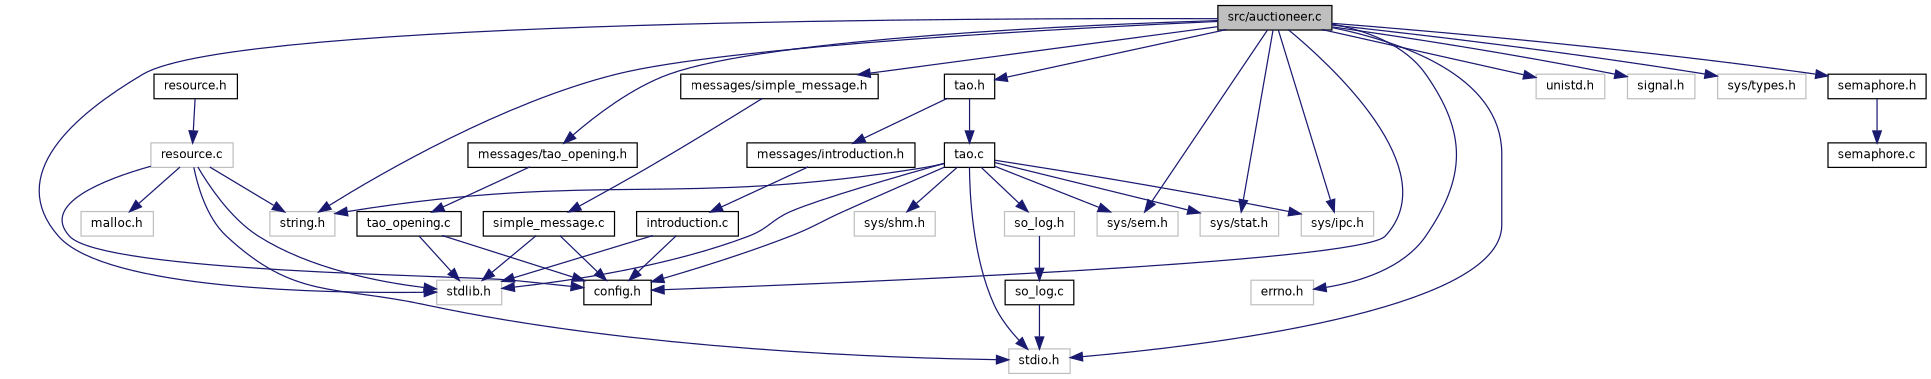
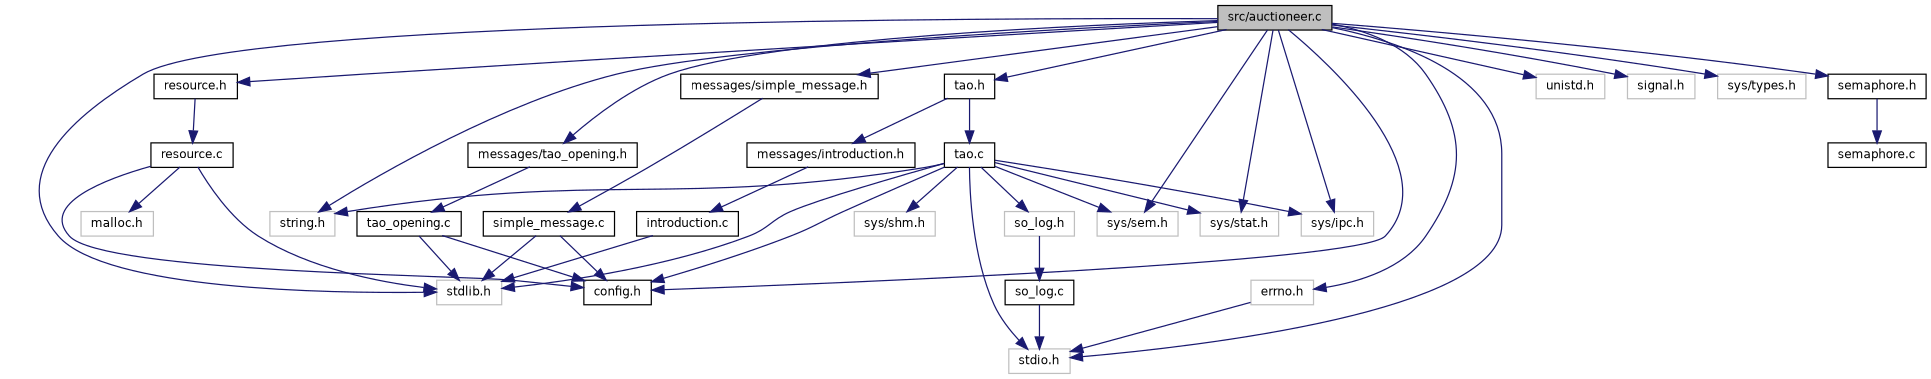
edge "src/auctioneer.c" -> "resource.h": added
node "resource.c": color grey75 -> black
edge "resource.c" -> "string.h": removed
edge "introduction.c" -> "config.h": removed
edge "resource.c" -> "stdio.h": now "errno.h" -> "stdio.h"
